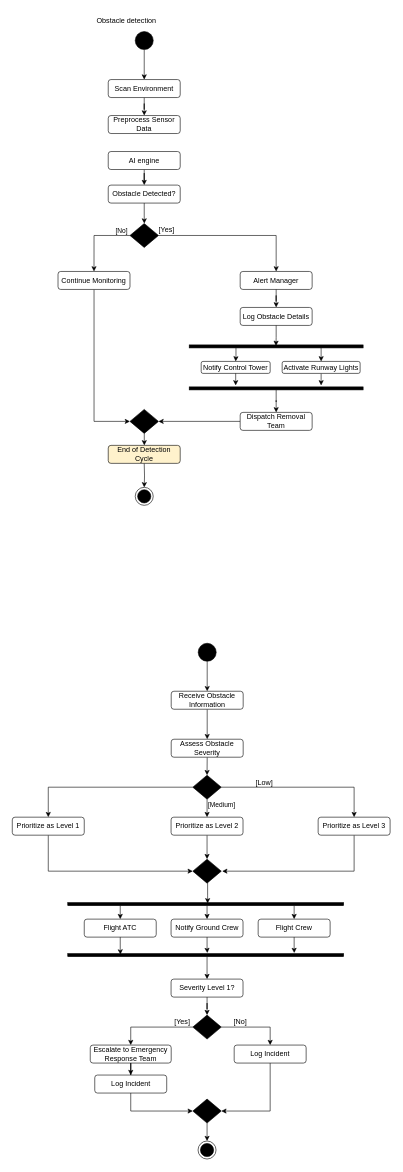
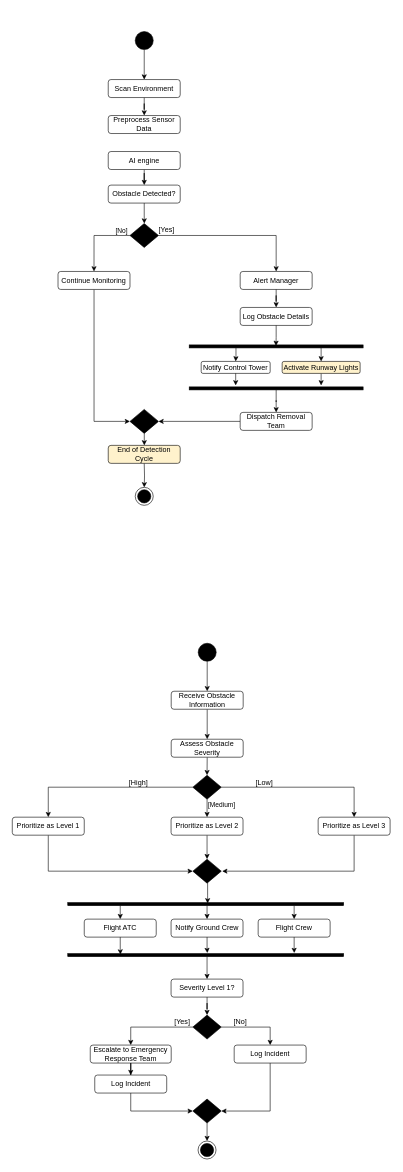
node "Obstacle detection": removed
node "Activate Runway Lights": fillcolor #ffffff -> #fff2cc
node "[High]": added
